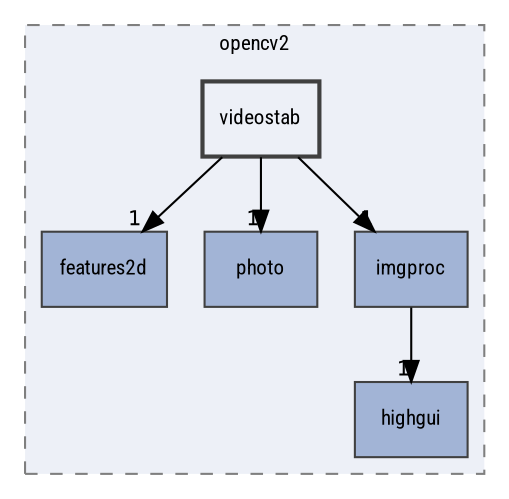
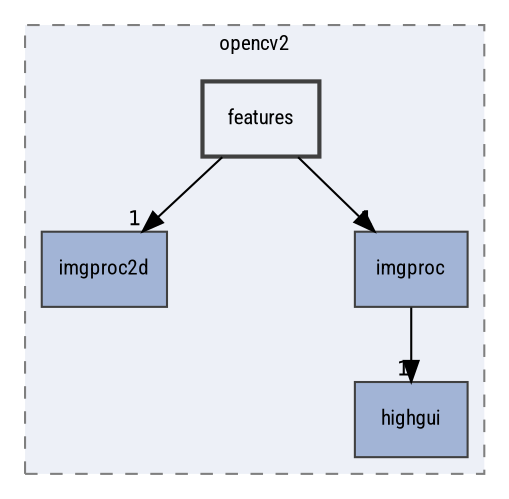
node "videostab": label "videostab" -> "features"
node "features2d": label "features2d" -> "imgproc2d"
node "photo": removed
